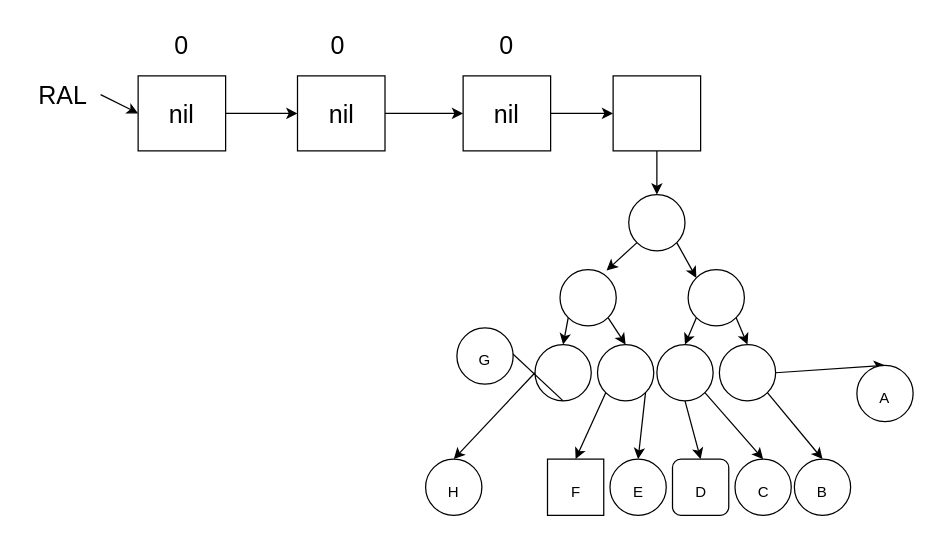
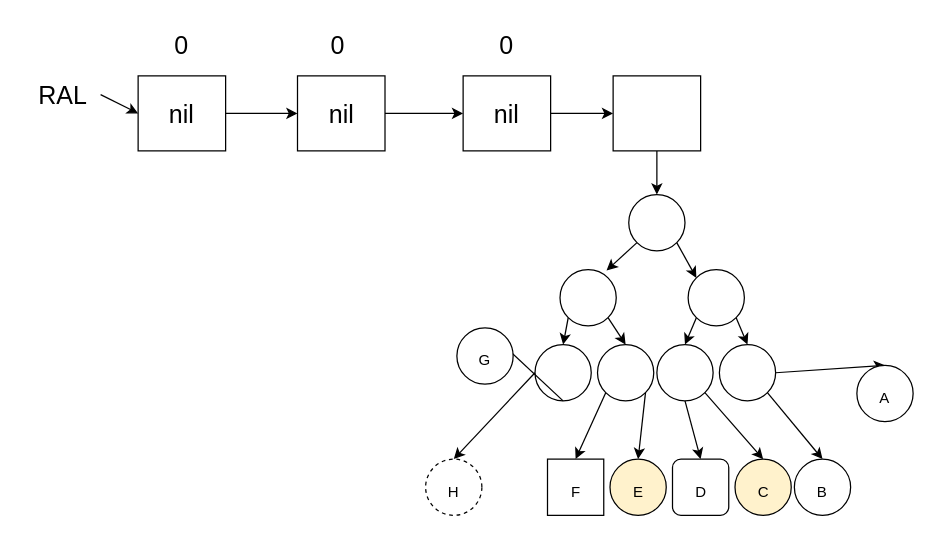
node "H": style solid -> dashed
node "E": fillcolor #ffffff -> #fff2cc
node "C": fillcolor #ffffff -> #fff2cc
